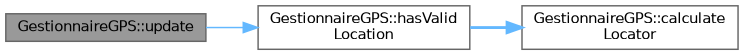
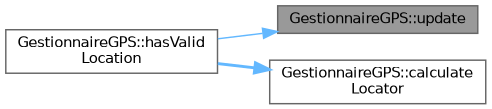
edge "GestionnaireGPS::update" -> "GestionnaireGPS::hasValid Location": reversed
